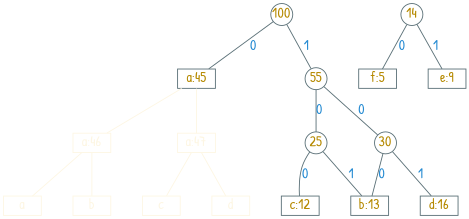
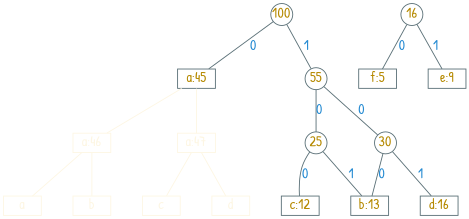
node "14": label "14" -> "16"
